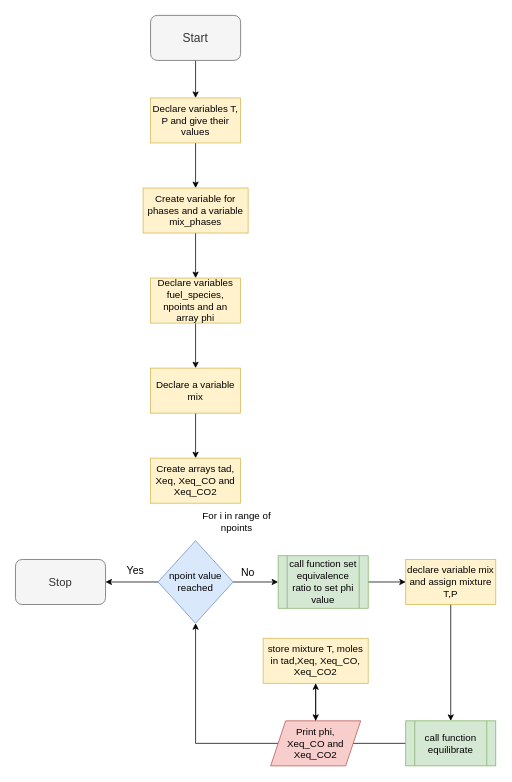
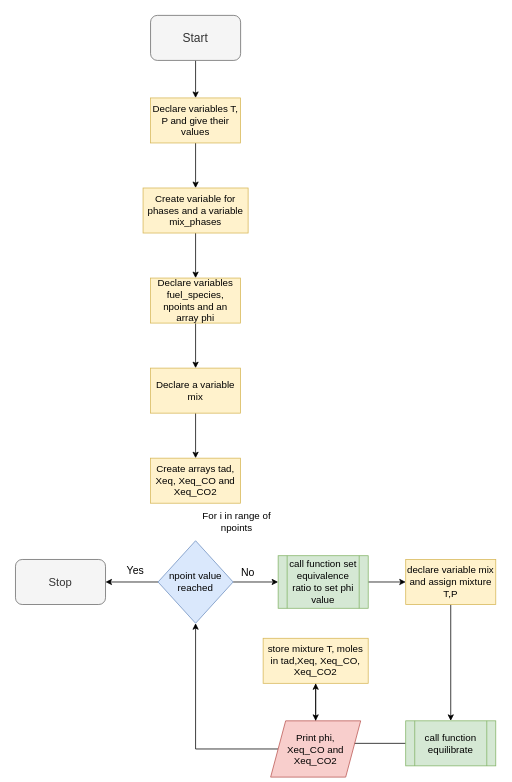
node "Print phi, Xeq_CO and Xeq_CO2": size 90x45 -> 90x56
